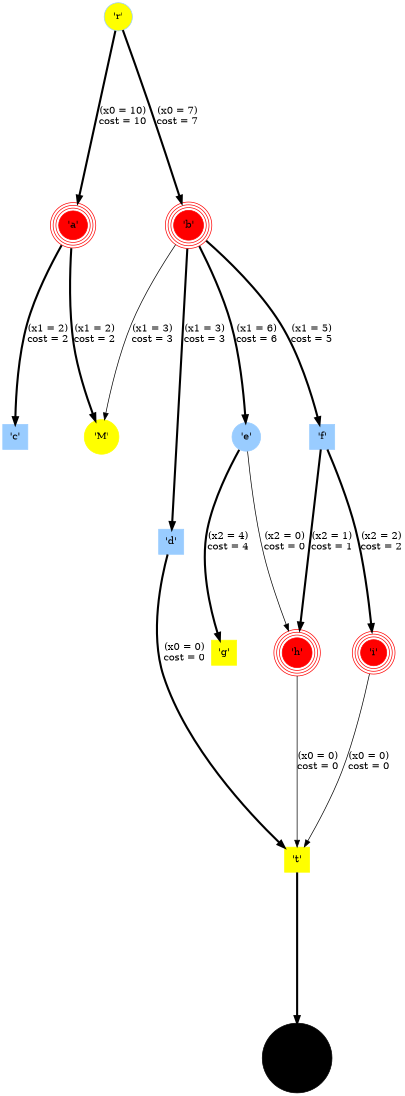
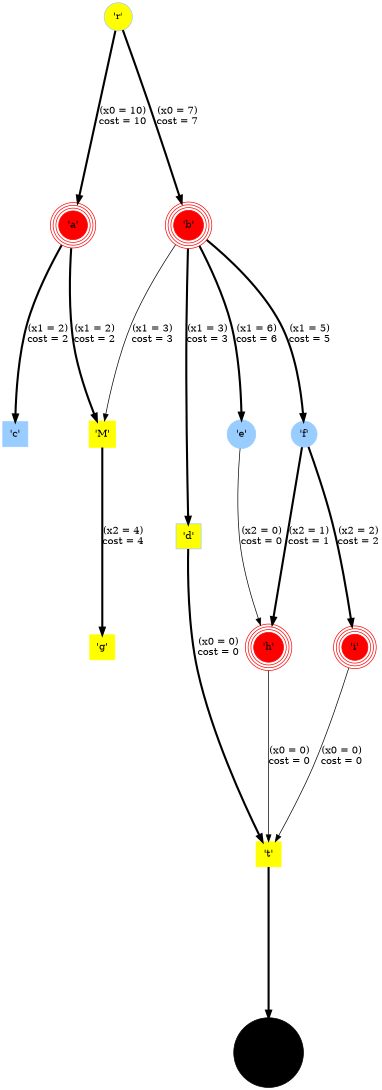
node "'M'": shape circle -> square
node "'f'": shape square -> circle
edge "'e'" -> "'g'": now "'M'" -> "'g'"
node "'d'": fillcolor #99ccff -> yellow
